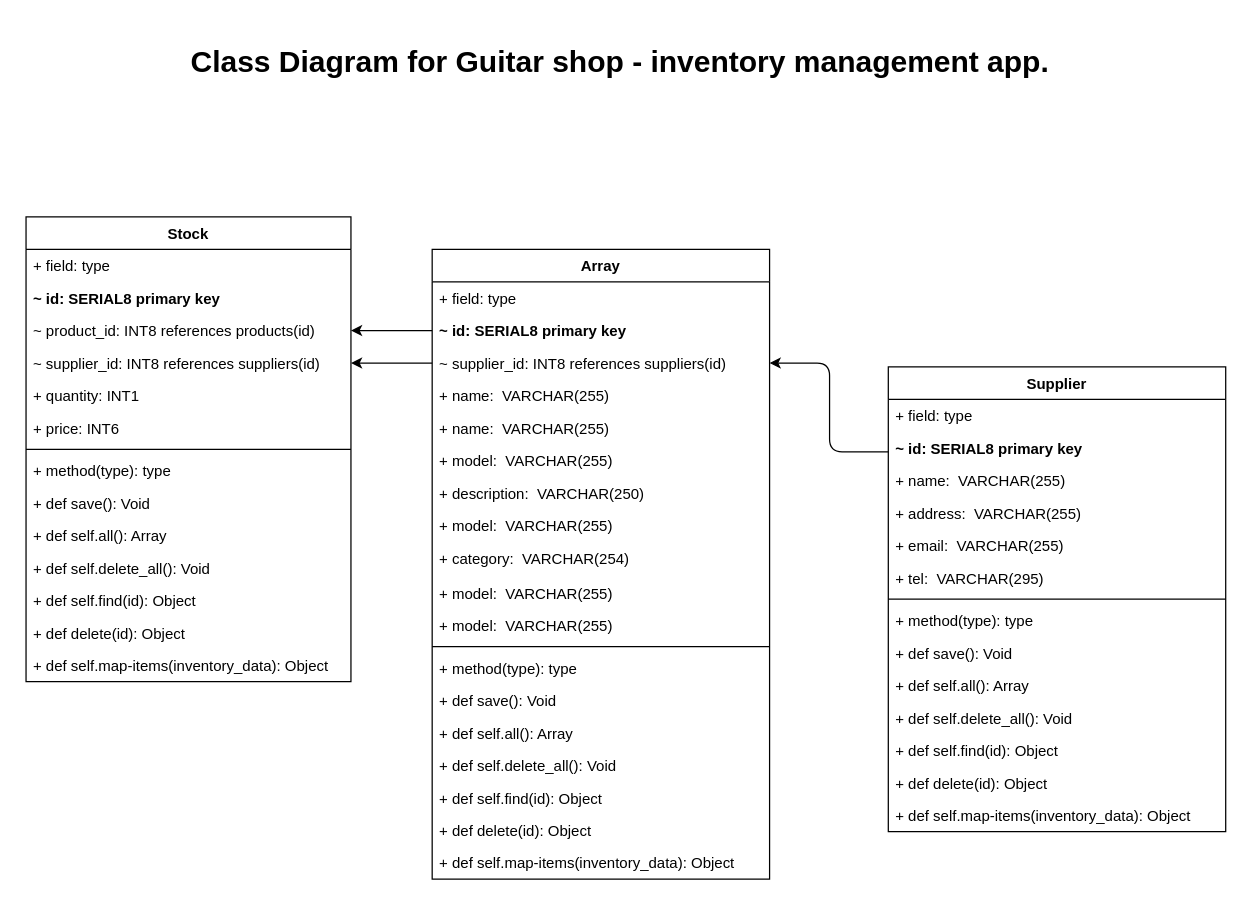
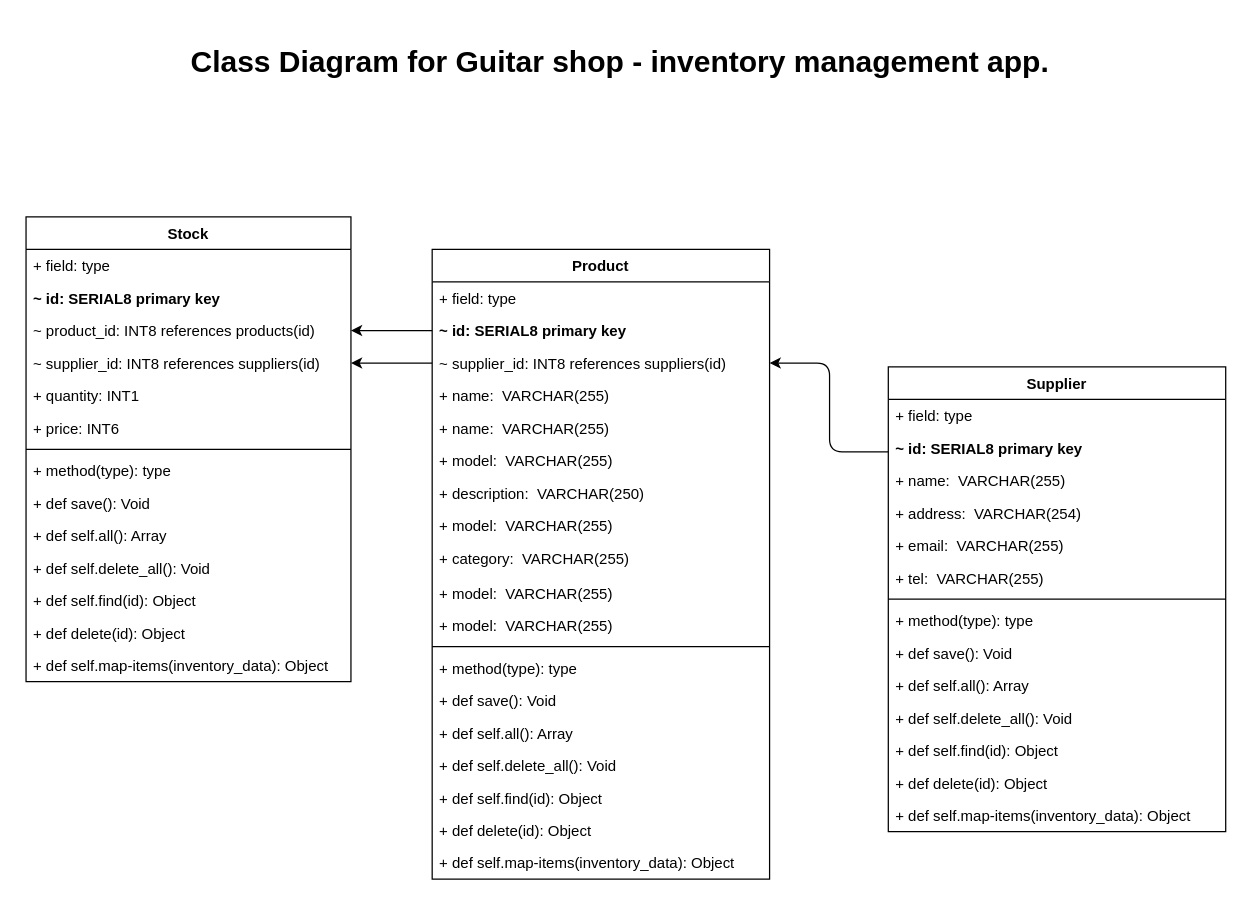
node "Array": label "Array" -> "Product"
node "+ address: VARCHAR(255)": label "+ address: VARCHAR(255)" -> "+ address: VARCHAR(254)"
node "+ category: VARCHAR(254)": label "+ category: VARCHAR(254)" -> "+ category: VARCHAR(255)"
node "+ tel: VARCHAR(295)": label "+ tel: VARCHAR(295)" -> "+ tel: VARCHAR(255)"
